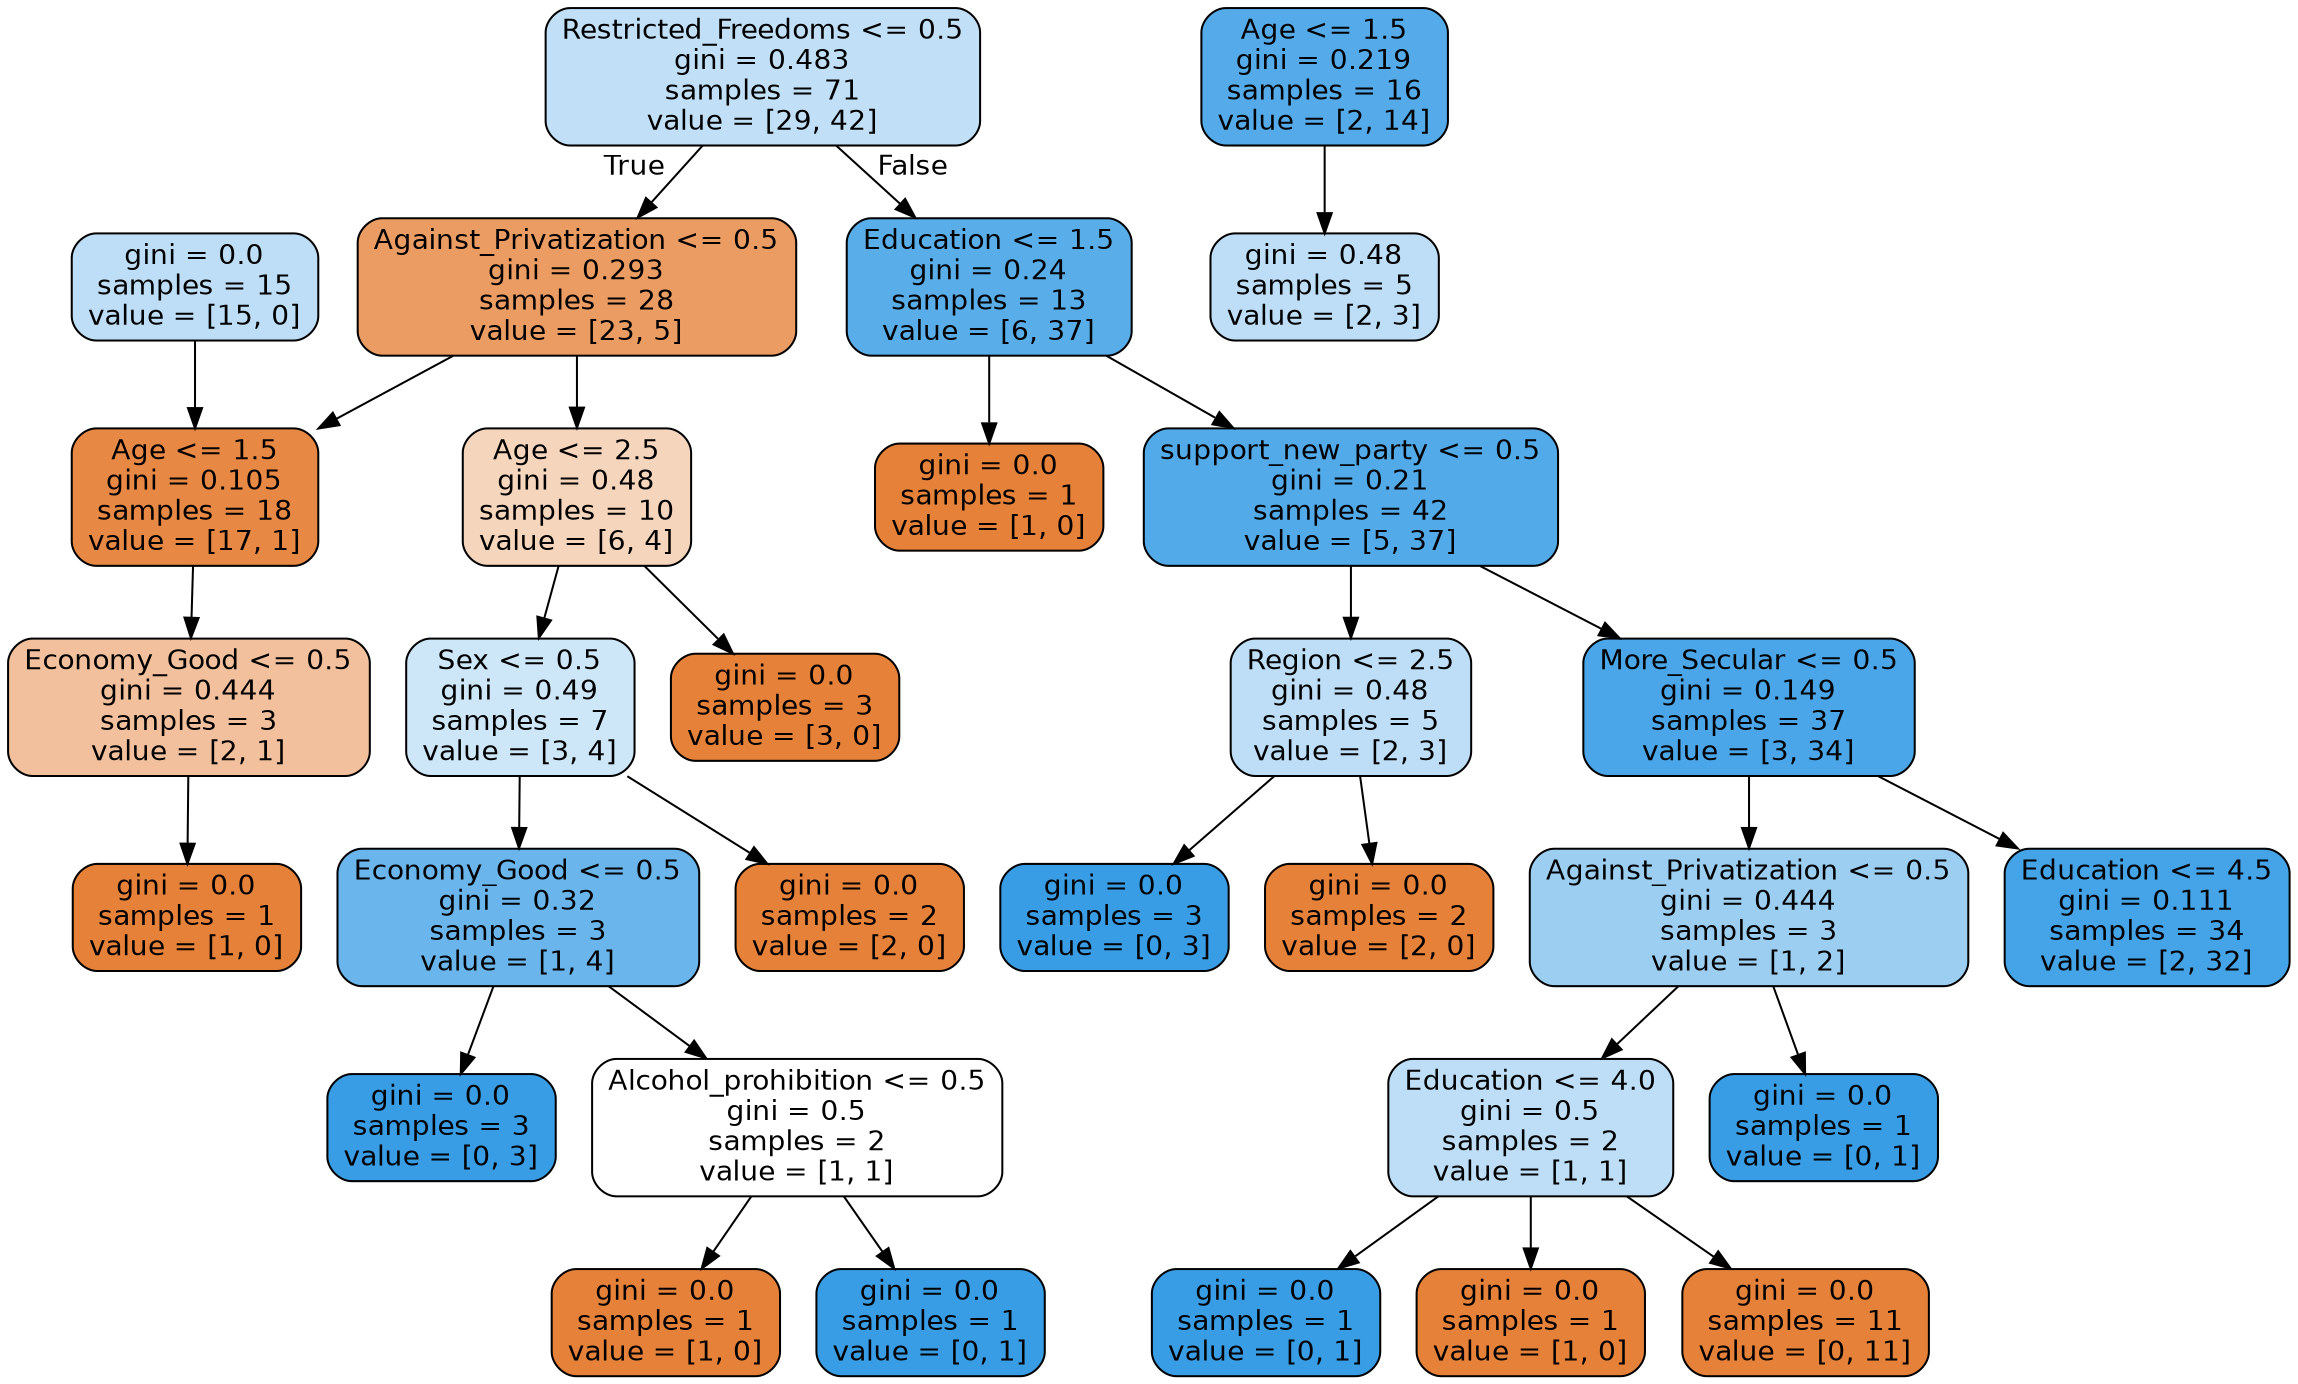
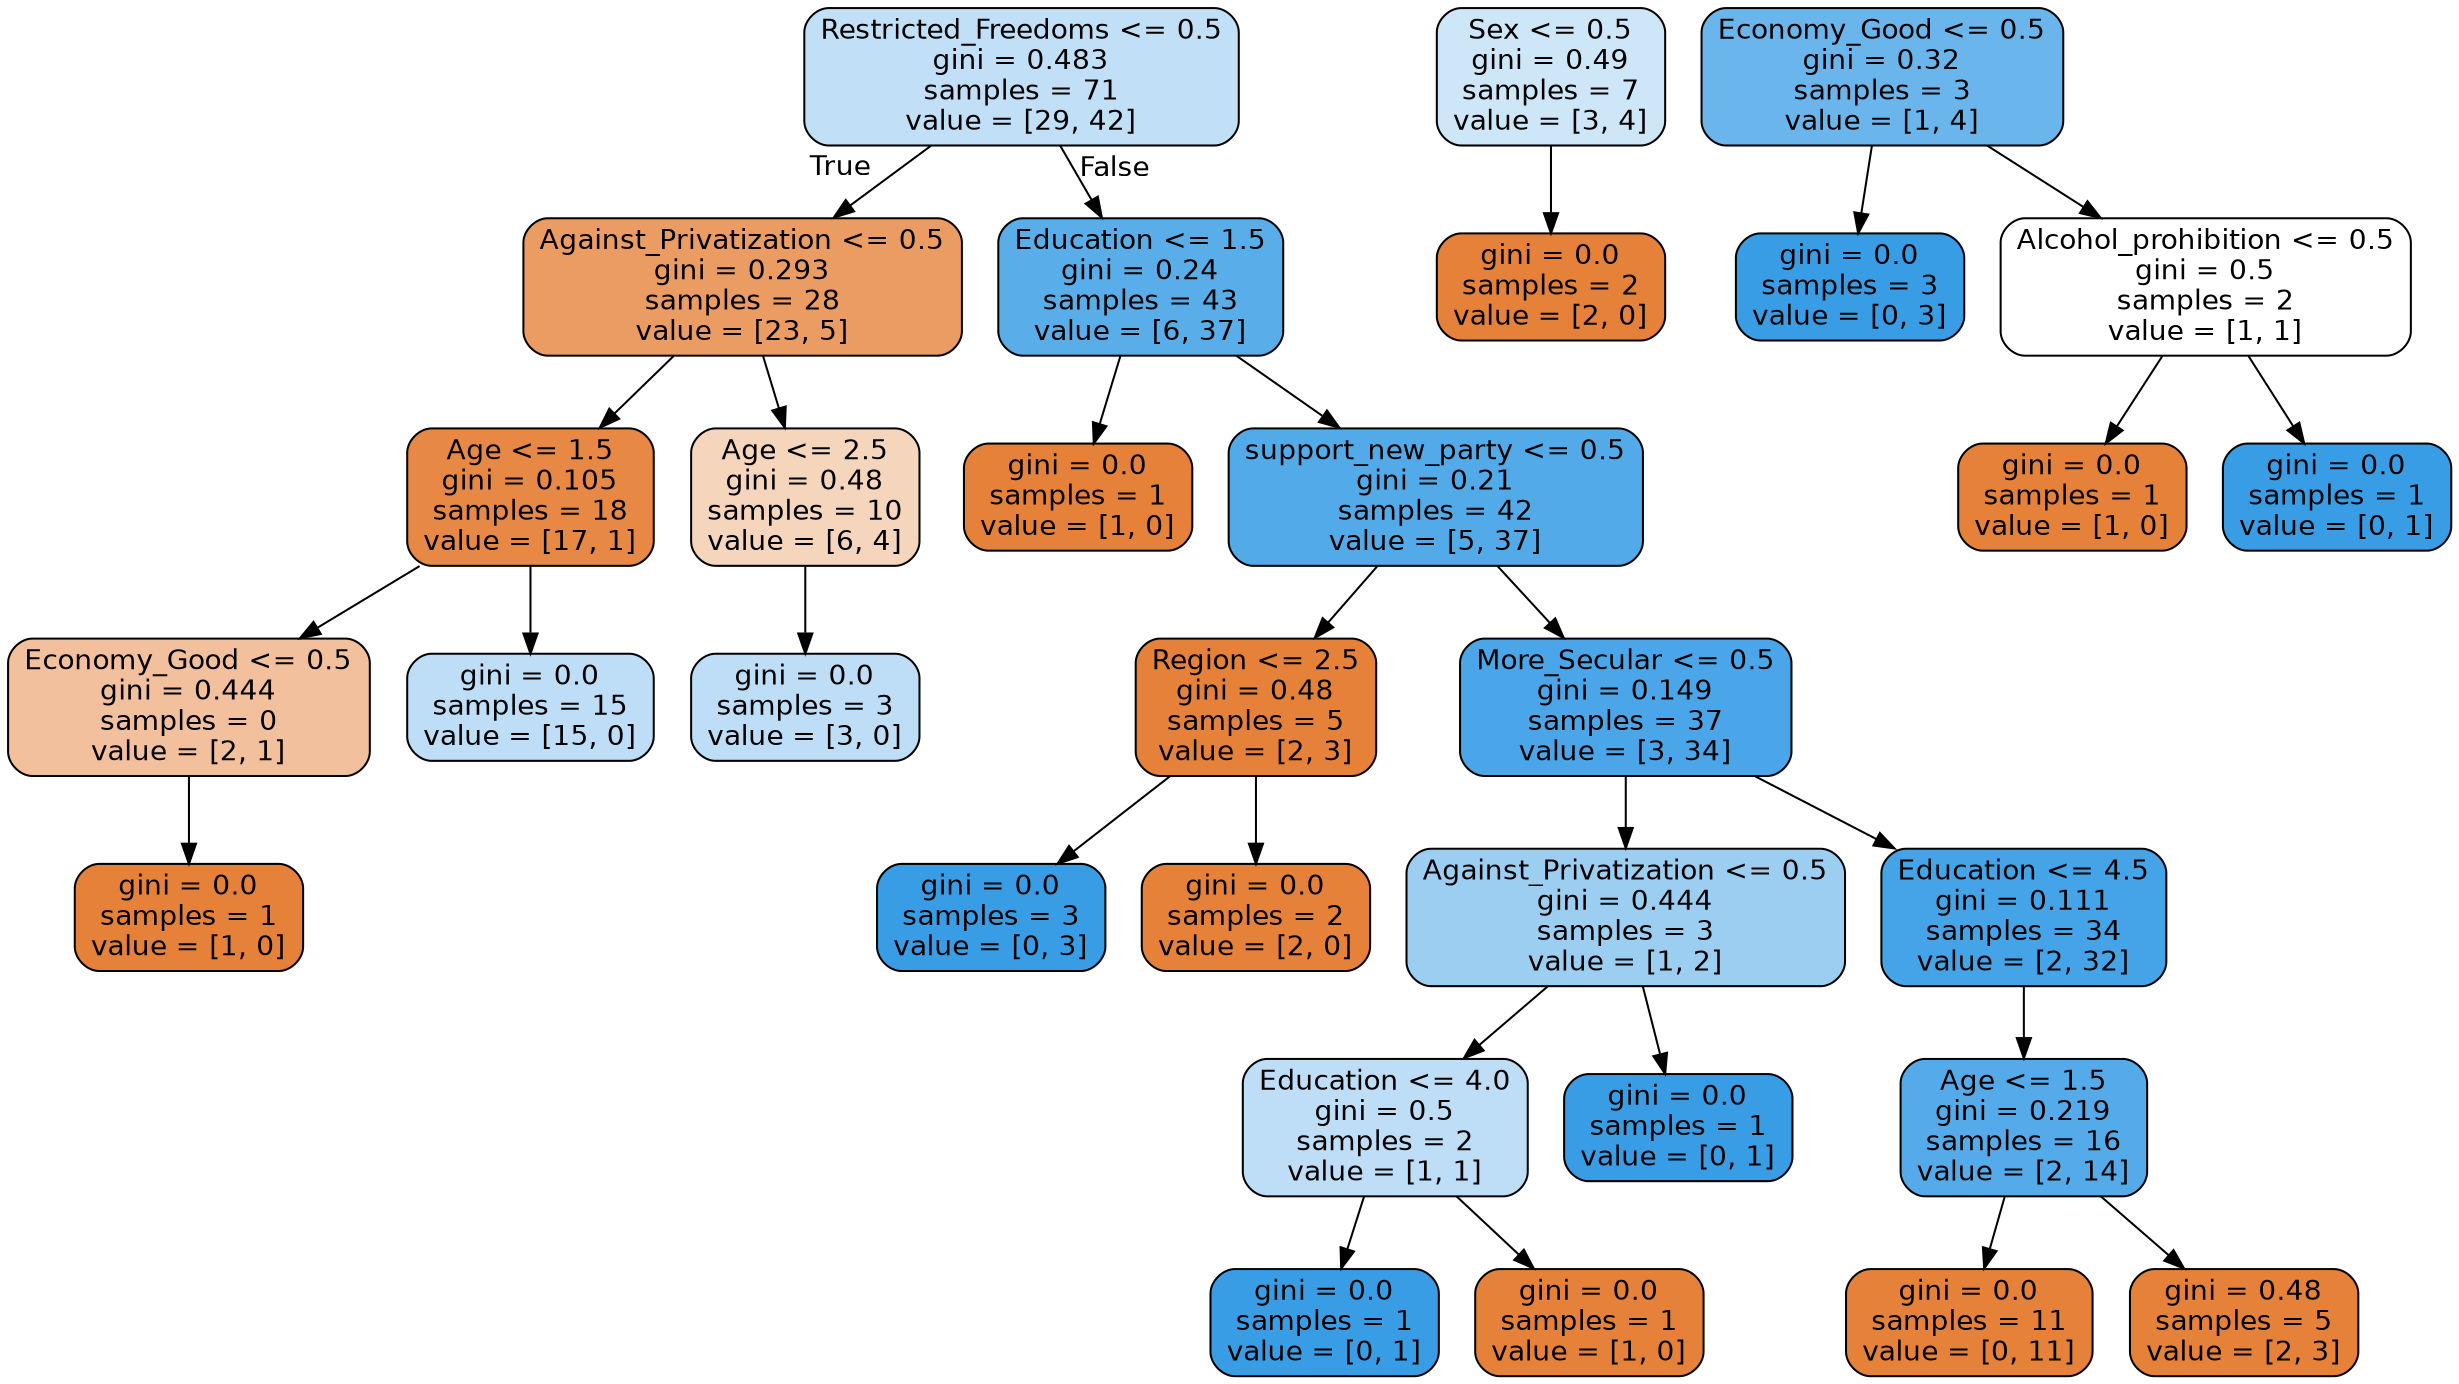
node "Education <= 1.5 gini = 0.24 samples = 13 value = [6, 37]": label "Education <= 1.5 gini = 0.24 samples = 13 value = [6, 37]" -> "Education <= 1.5 gini = 0.24 samples = 43 value = [6, 37]"
node "gini = 0.48 samples = 5 value = [2, 3]": fillcolor #399de555 -> #e58139ff
edge "gini = 0.0 samples = 15 value = [15, 0]" -> "Age <= 1.5 gini = 0.105 samples = 18 value = [17, 1]": reversed
edge "Age <= 2.5 gini = 0.48 samples = 10 value = [6, 4]" -> "Sex <= 0.5 gini = 0.49 samples = 7 value = [3, 4]": removed
node "Economy_Good <= 0.5 gini = 0.444 samples = 3 value = [2, 1]": label "Economy_Good <= 0.5 gini = 0.444 samples = 3 value = [2, 1]" -> "Economy_Good <= 0.5 gini = 0.444 samples = 0 value = [2, 1]"
node "gini = 0.0 samples = 3 value = [3, 0]": fillcolor #e58139ff -> #399de555
node "Region <= 2.5 gini = 0.48 samples = 5 value = [2, 3]": fillcolor #399de555 -> #e58139ff
edge "Sex <= 0.5 gini = 0.49 samples = 7 value = [3, 4]" -> "Economy_Good <= 0.5 gini = 0.32 samples = 3 value = [1, 4]": removed
edge "Education <= 4.5 gini = 0.111 samples = 34 value = [2, 32]" -> "Age <= 1.5 gini = 0.219 samples = 16 value = [2, 14]": added
edge "Education <= 4.0 gini = 0.5 samples = 2 value = [1, 1]" -> "gini = 0.0 samples = 11 value = [0, 11]": now "Age <= 1.5 gini = 0.219 samples = 16 value = [2, 14]" -> "gini = 0.0 samples = 11 value = [0, 11]"
